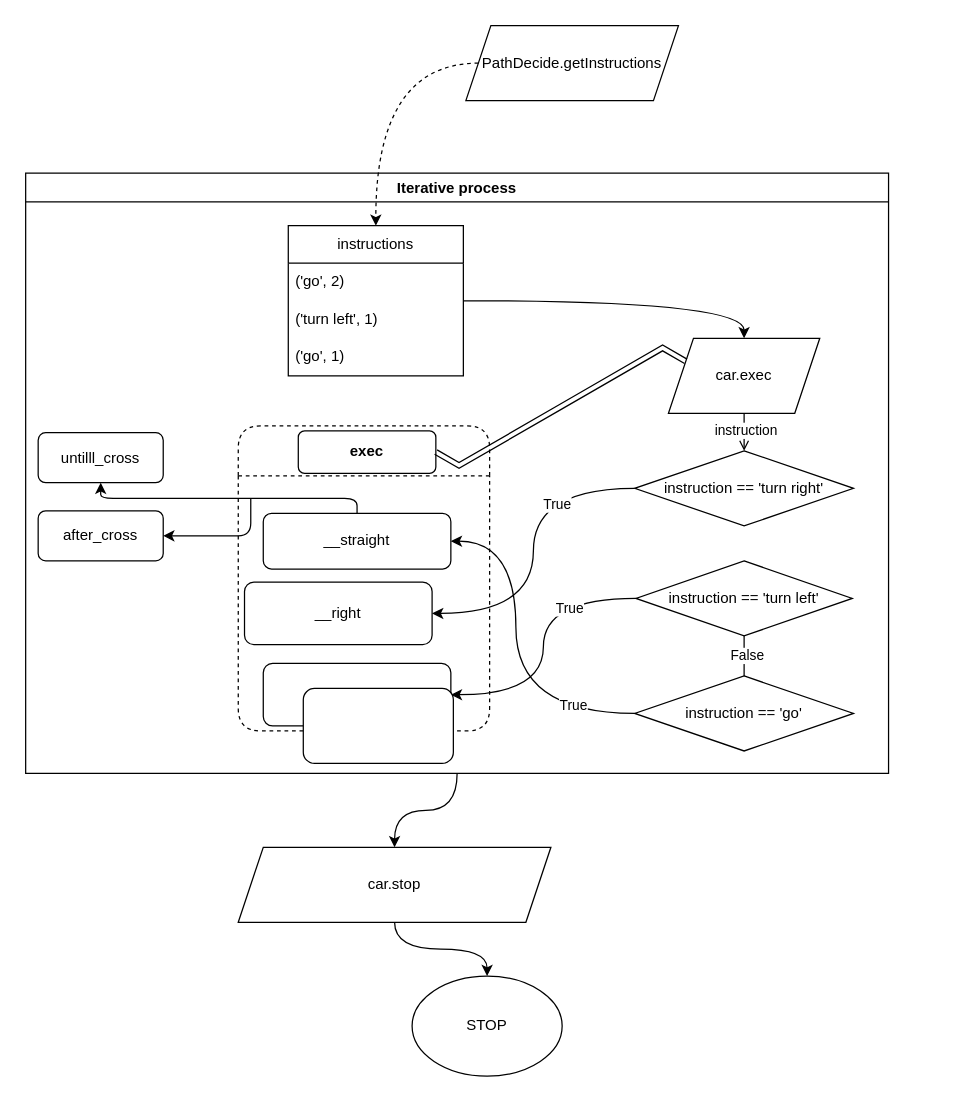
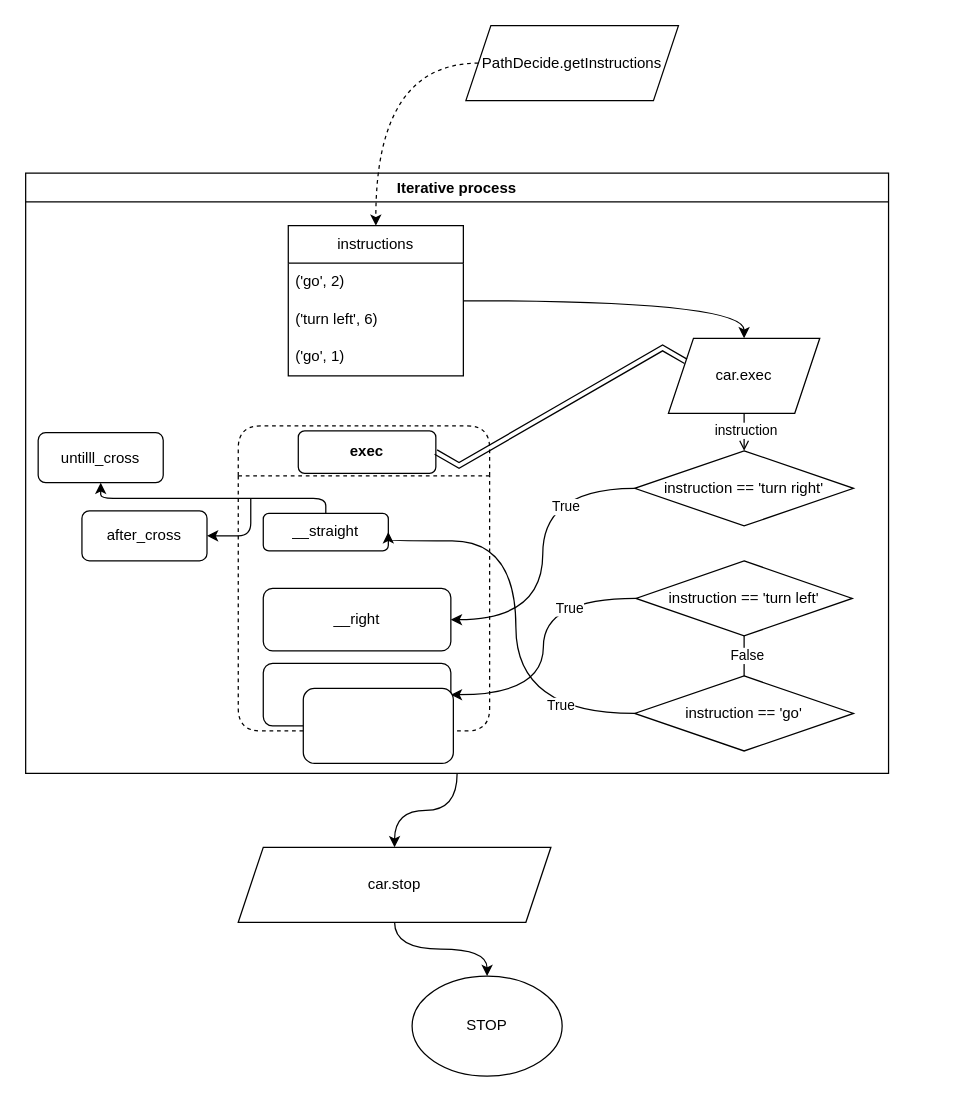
node "('turn left', 1)": label "('turn left', 1)" -> "('turn left', 6)"
node "after_cross": moved (101, 536) -> (144, 536)
node "__straight": size 188x56 -> 125x38
node "__right": moved (338, 613) -> (357, 619)
